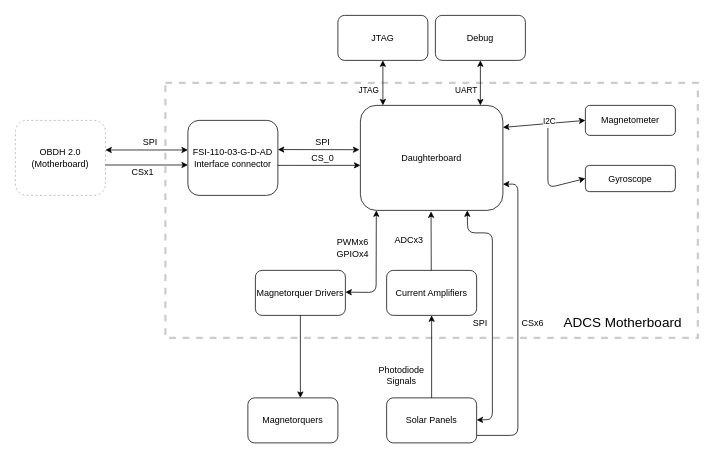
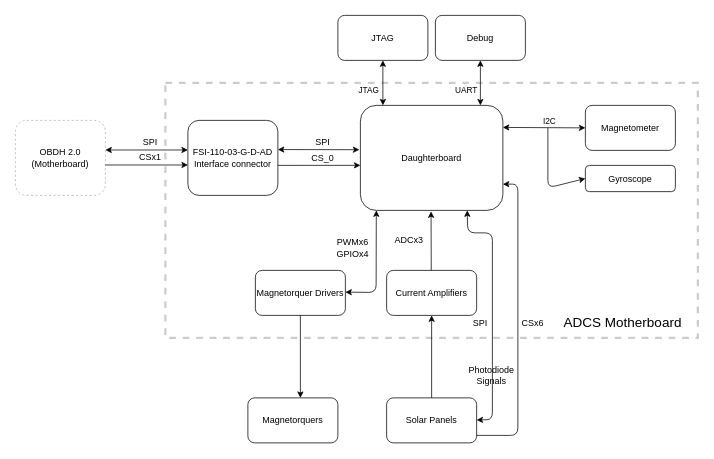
node "Magnetometer": size 90x30 -> 90x45
node "CSx1": moved (143, 172) -> (150, 157)
node "Photodiode Signals": moved (402, 375) -> (492, 375)
